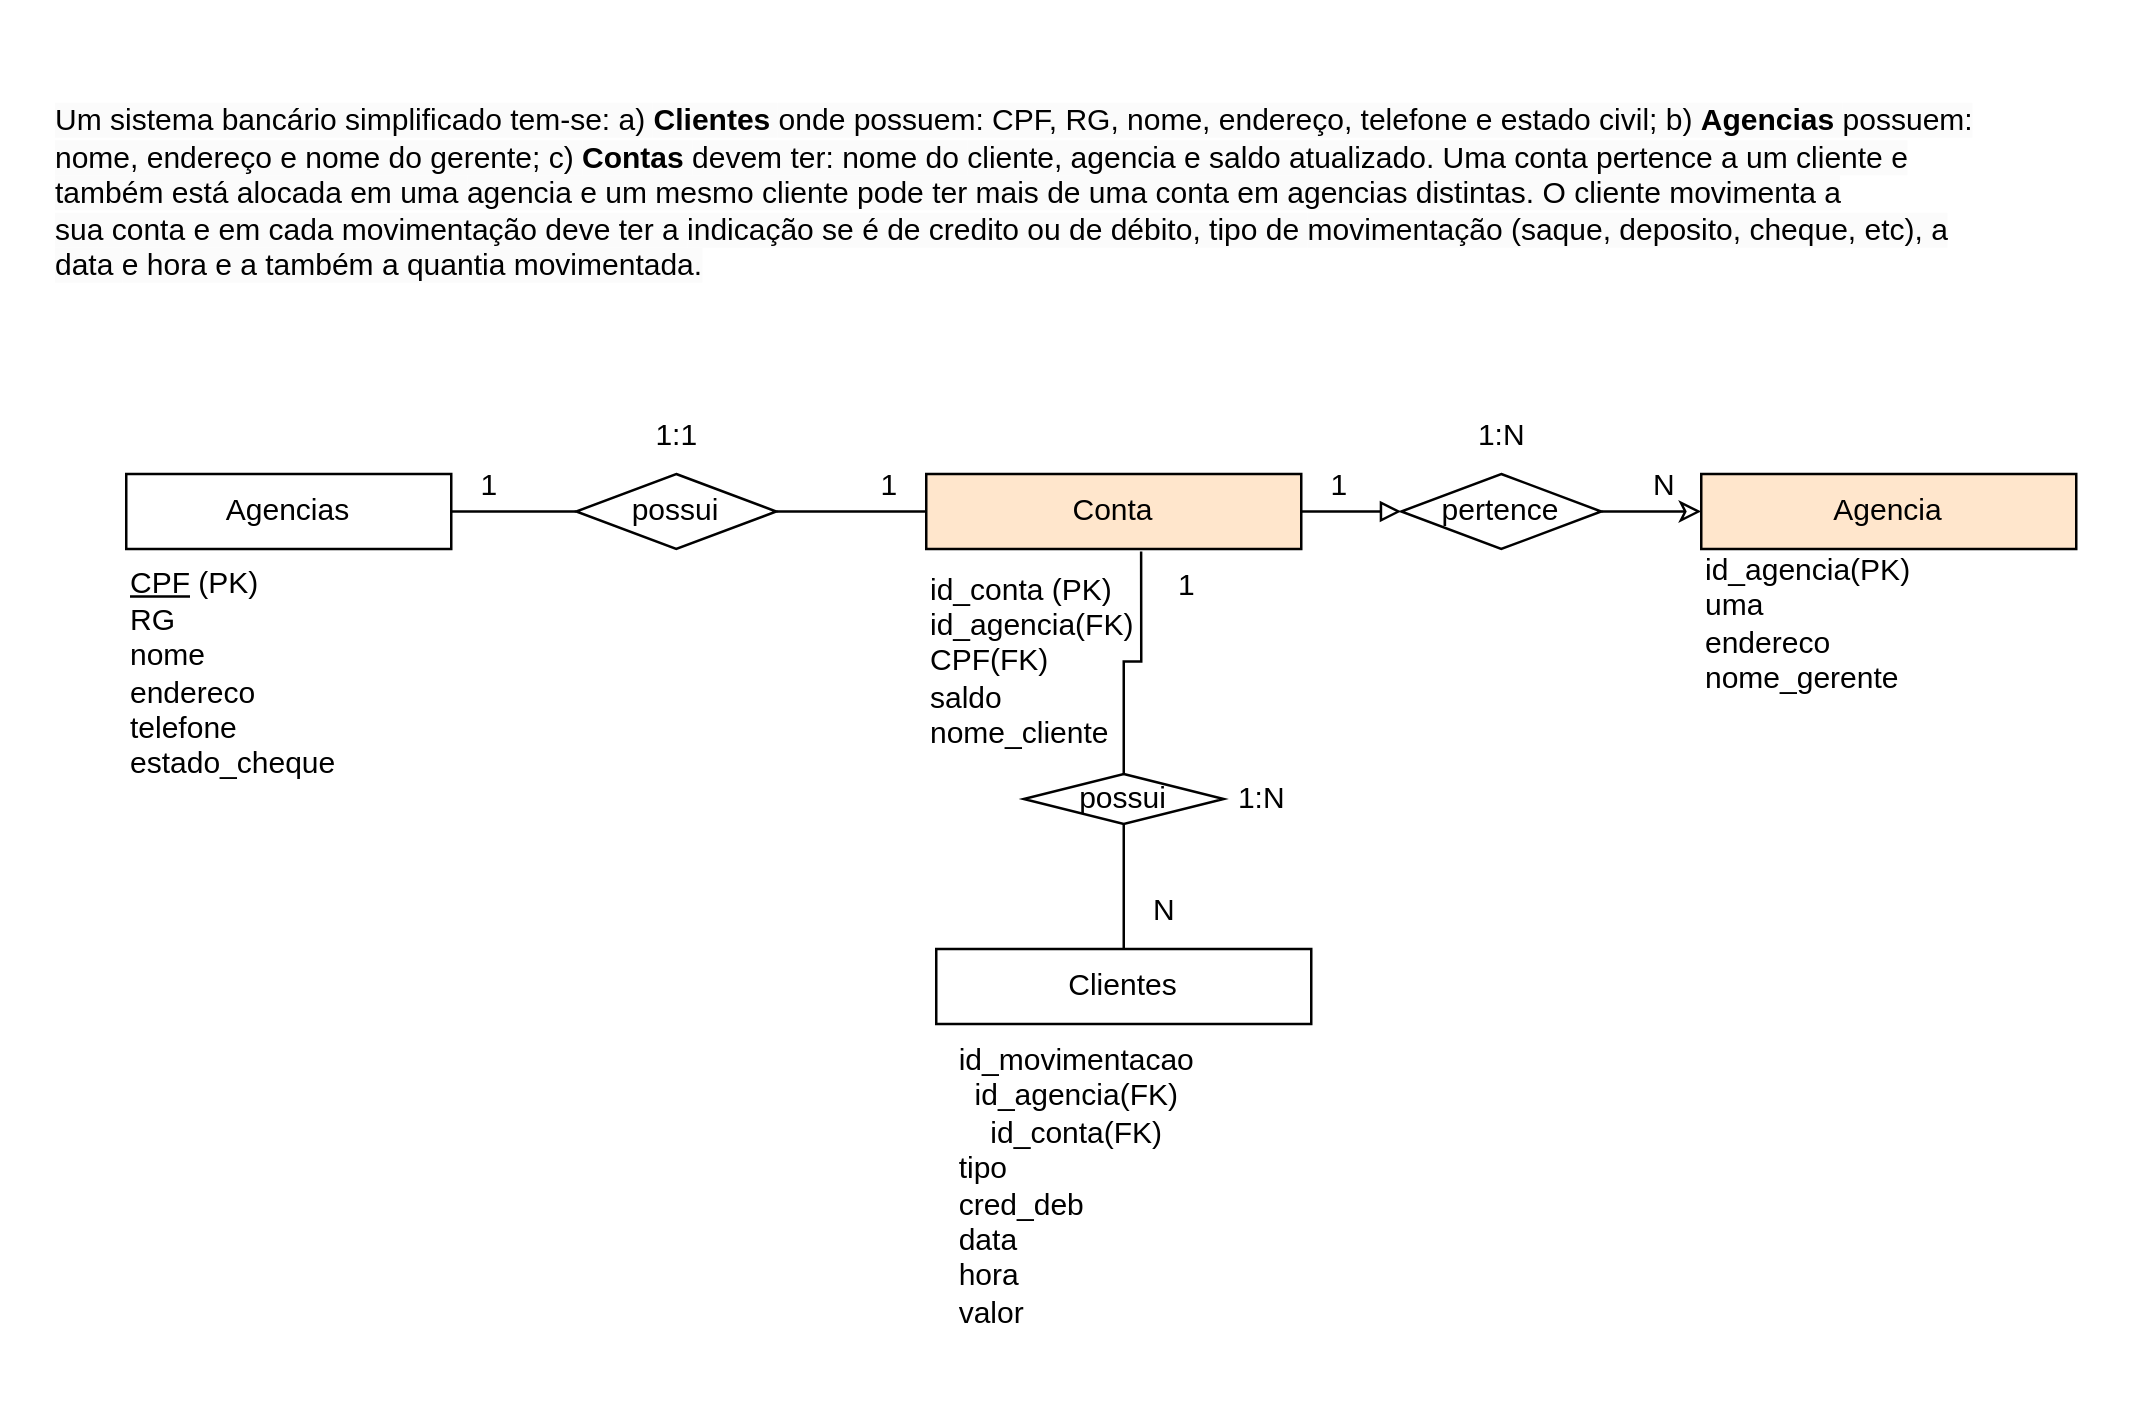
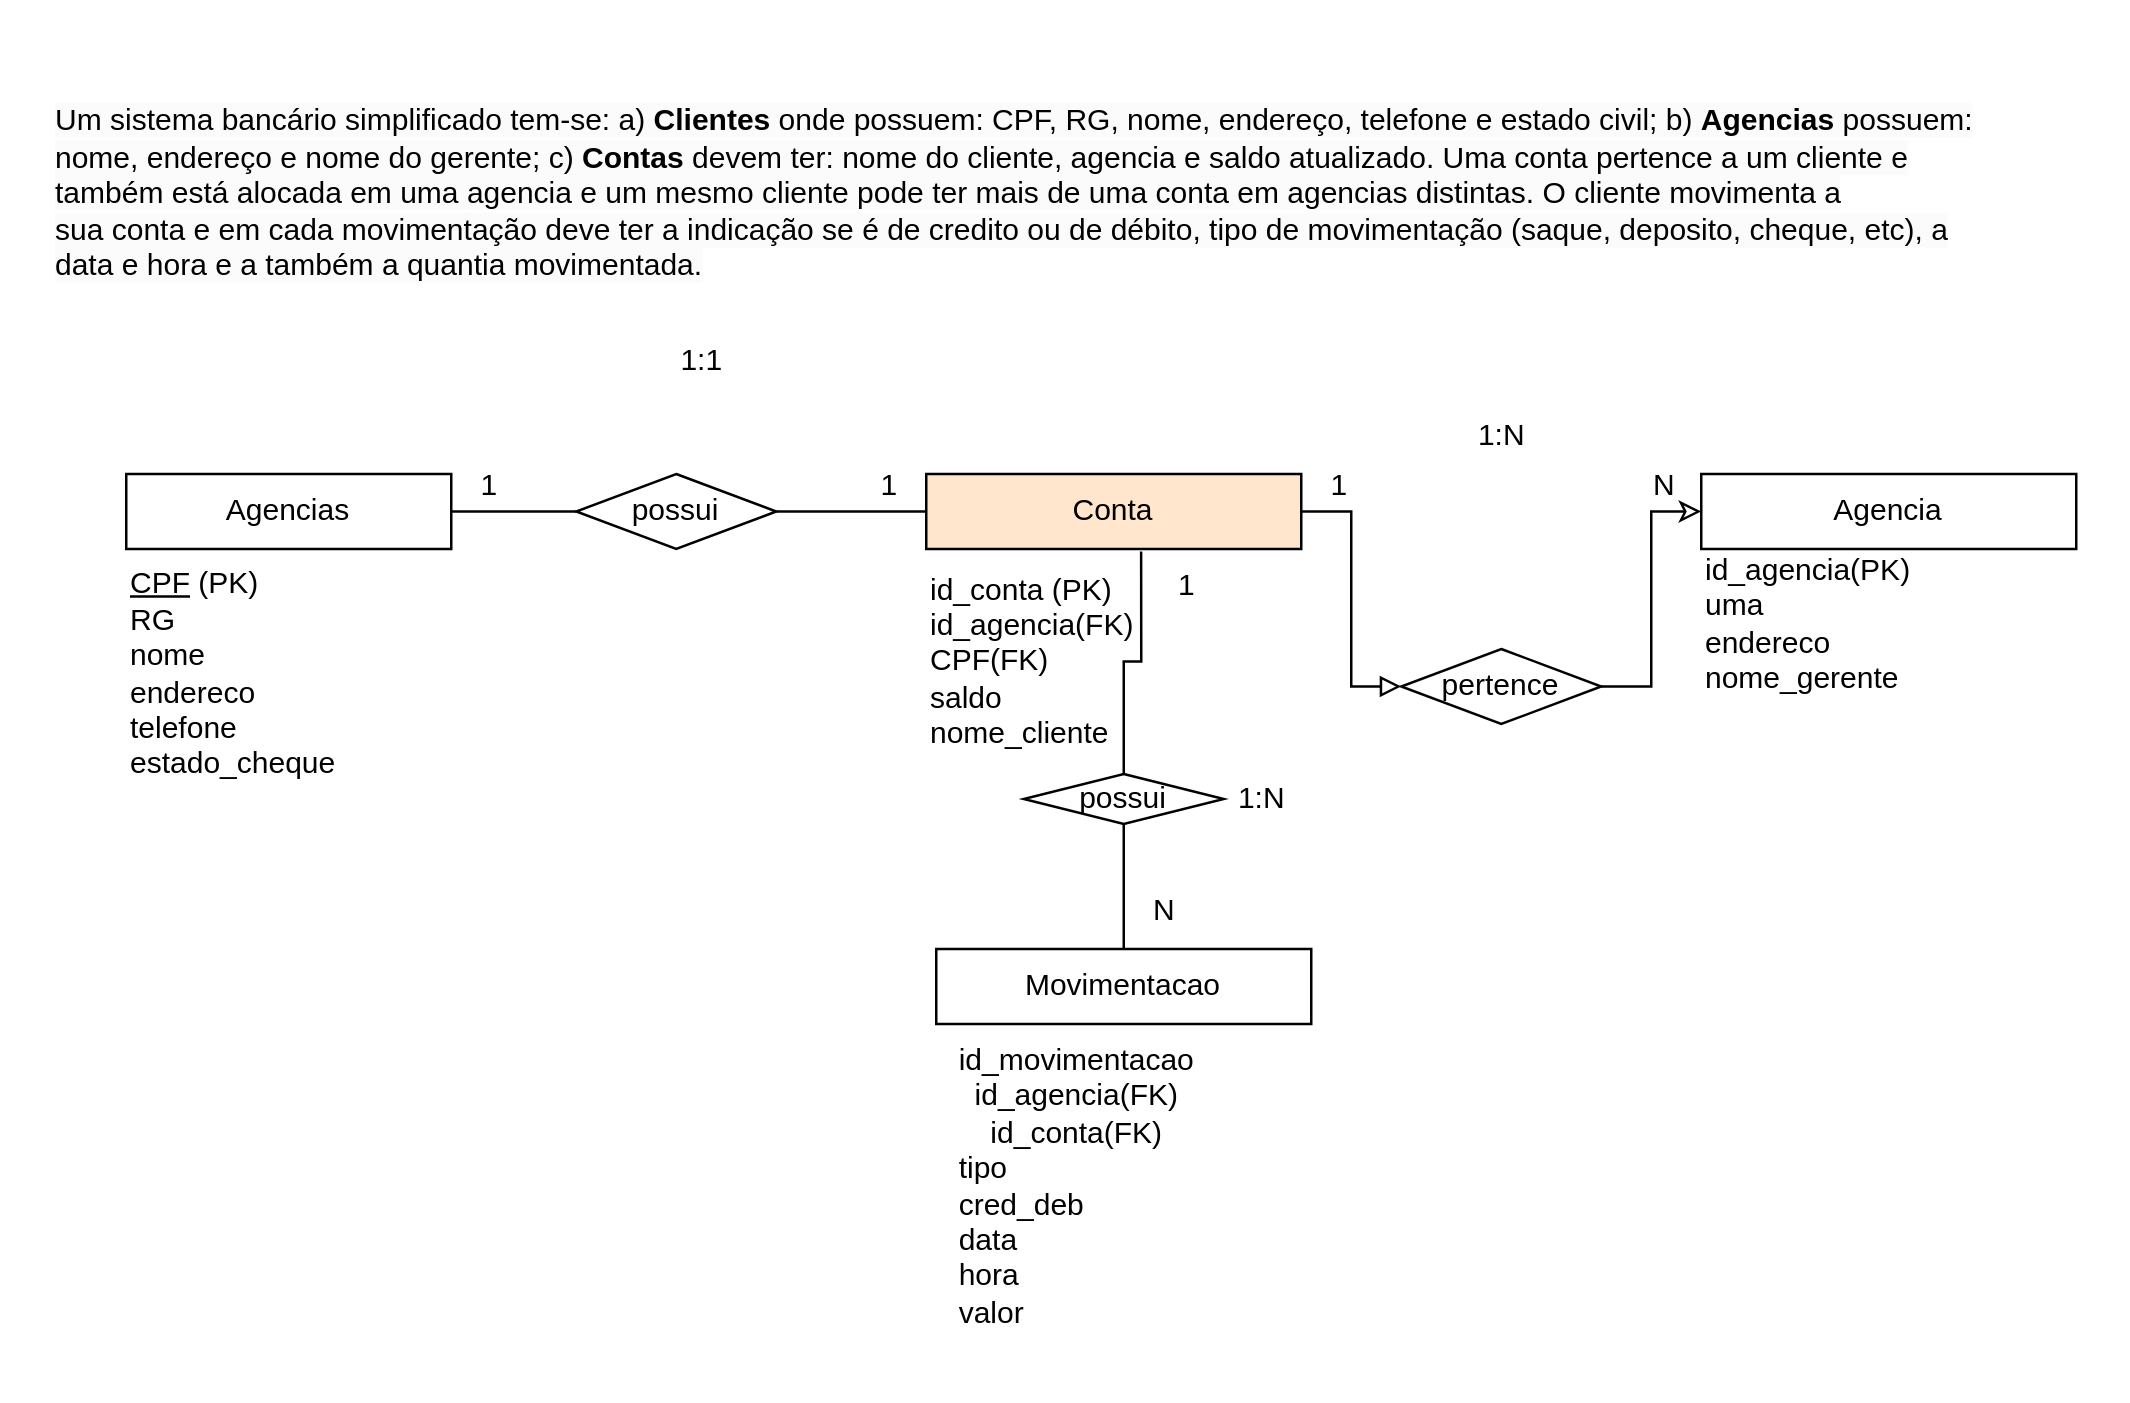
node "1:1": moved (676, 436) -> (701, 361)
node "pertence": moved (1501, 511) -> (1501, 686)
node "Agencia": fillcolor #ffe6cc -> #ffffff
node "Clientes": label "Clientes" -> "Movimentacao"
